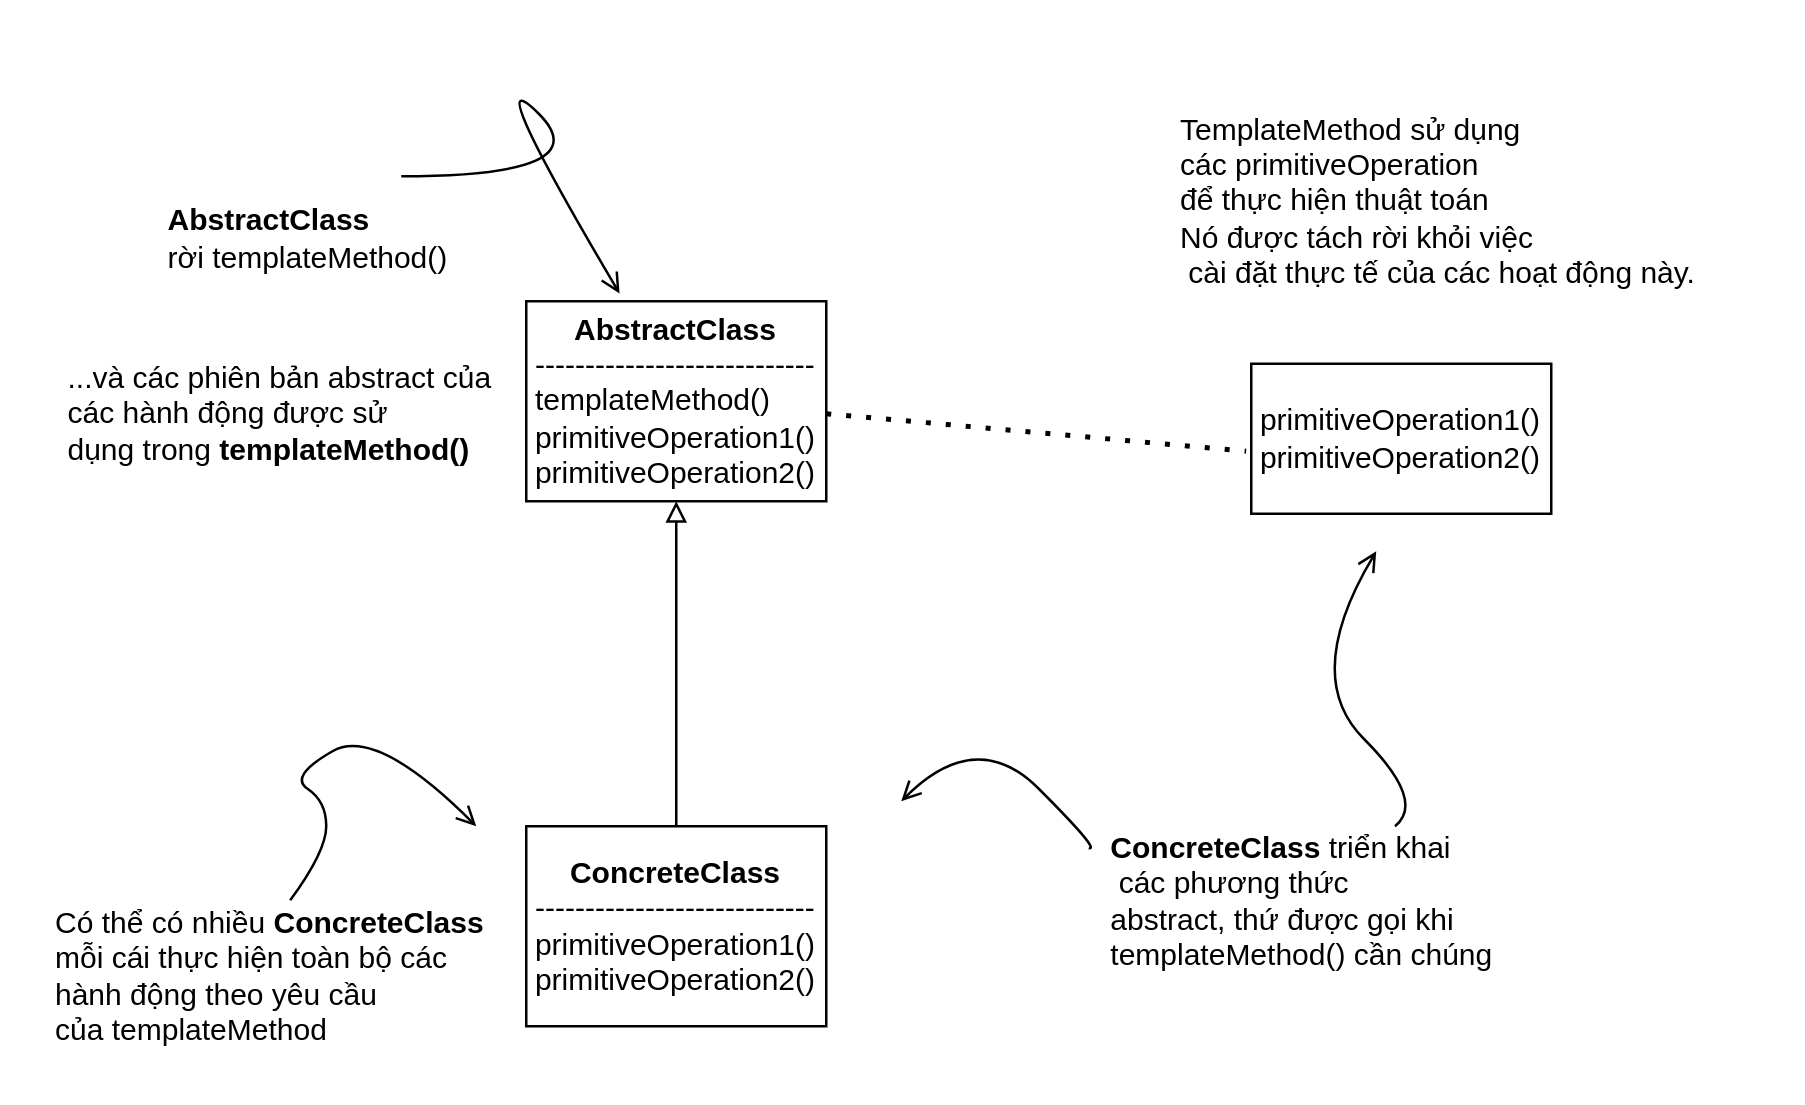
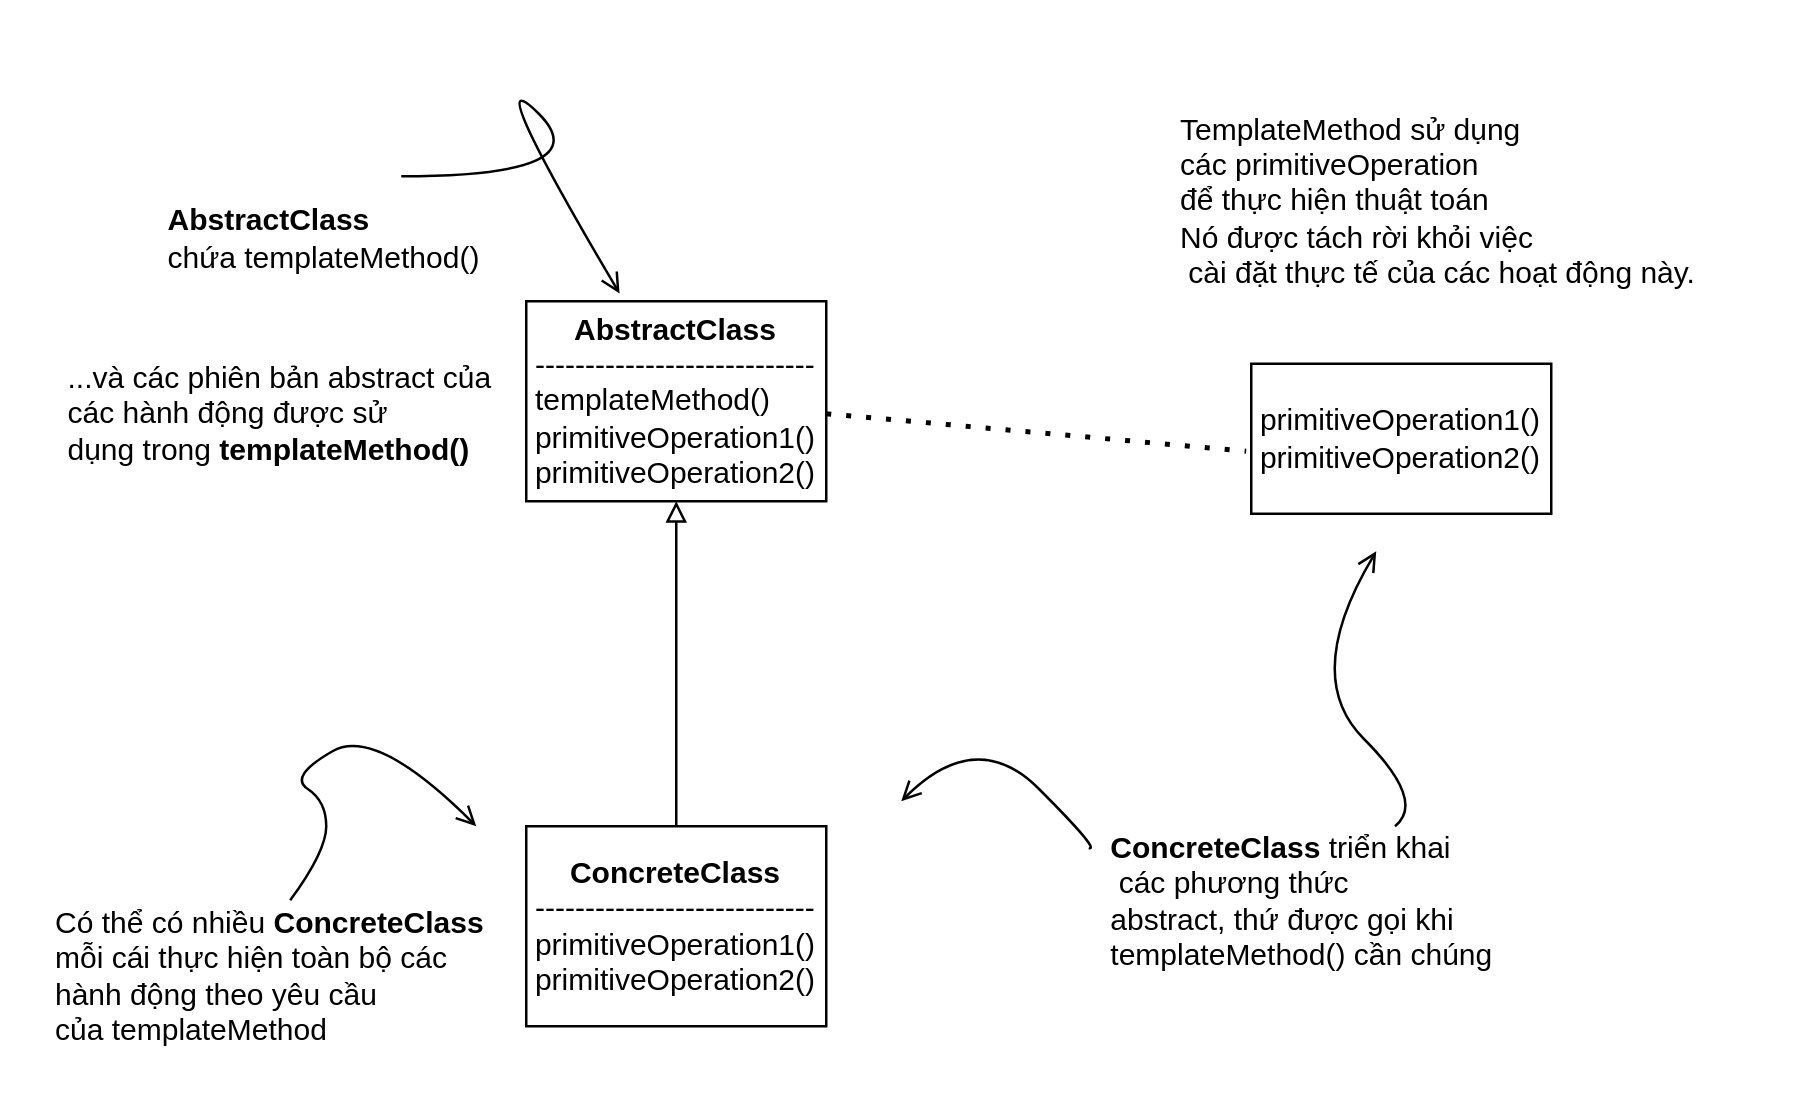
node "AbstractClass rời templateMethod()": label "AbstractClass rời templateMethod()" -> "AbstractClass chứa templateMethod()"
